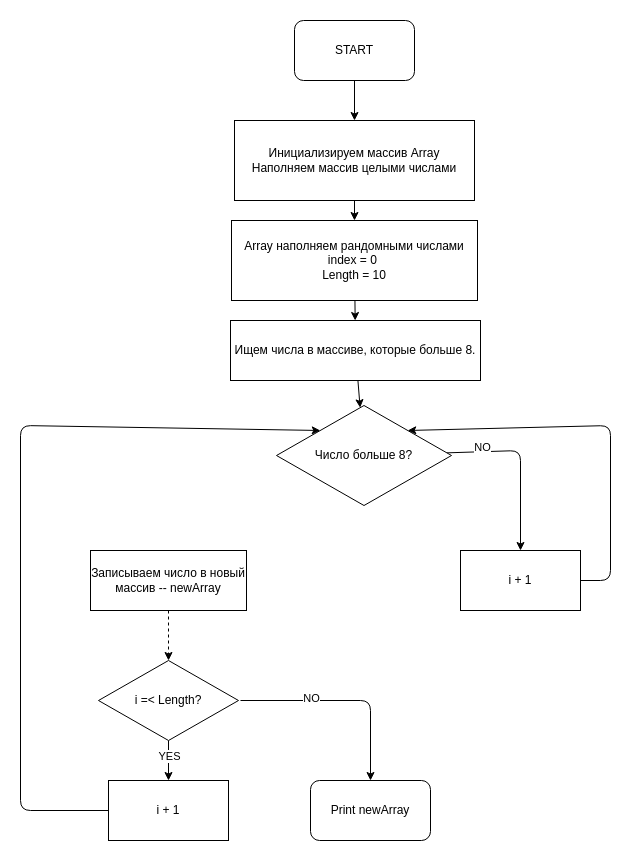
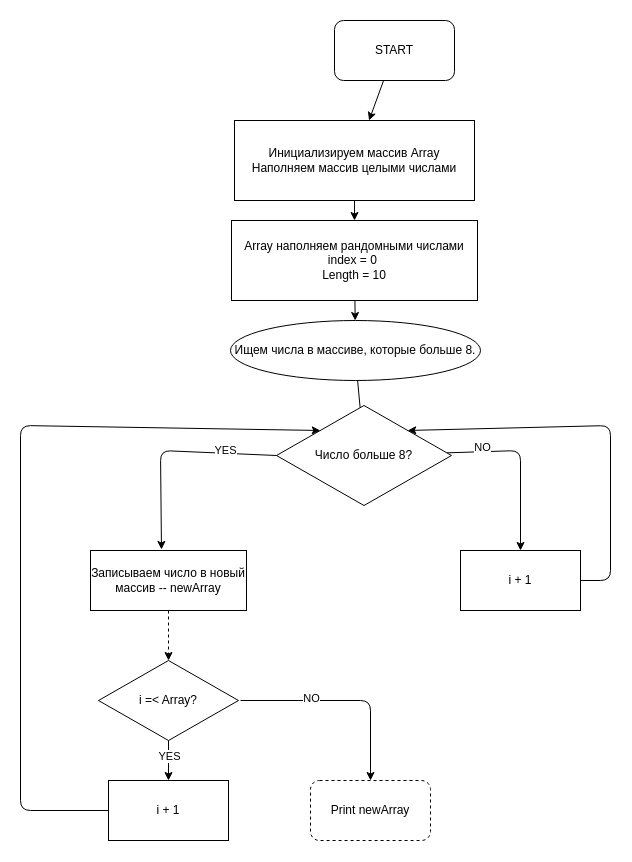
node "START": moved (355, 51) -> (395, 51)
node "Ищем числа в массиве, которые больше 8.": shape rectangle -> ellipse
edge "Ищем числа в массиве, которые больше 8." -> "Число больше 8?": arrowhead classic -> none
edge "Число больше 8?" -> "Записываем число в новый массив -- newArray": added, label "YES"
node "i =< Length?": label "i =< Length?" -> "i =< Array?"
node "Print newArray": style solid -> dashed
